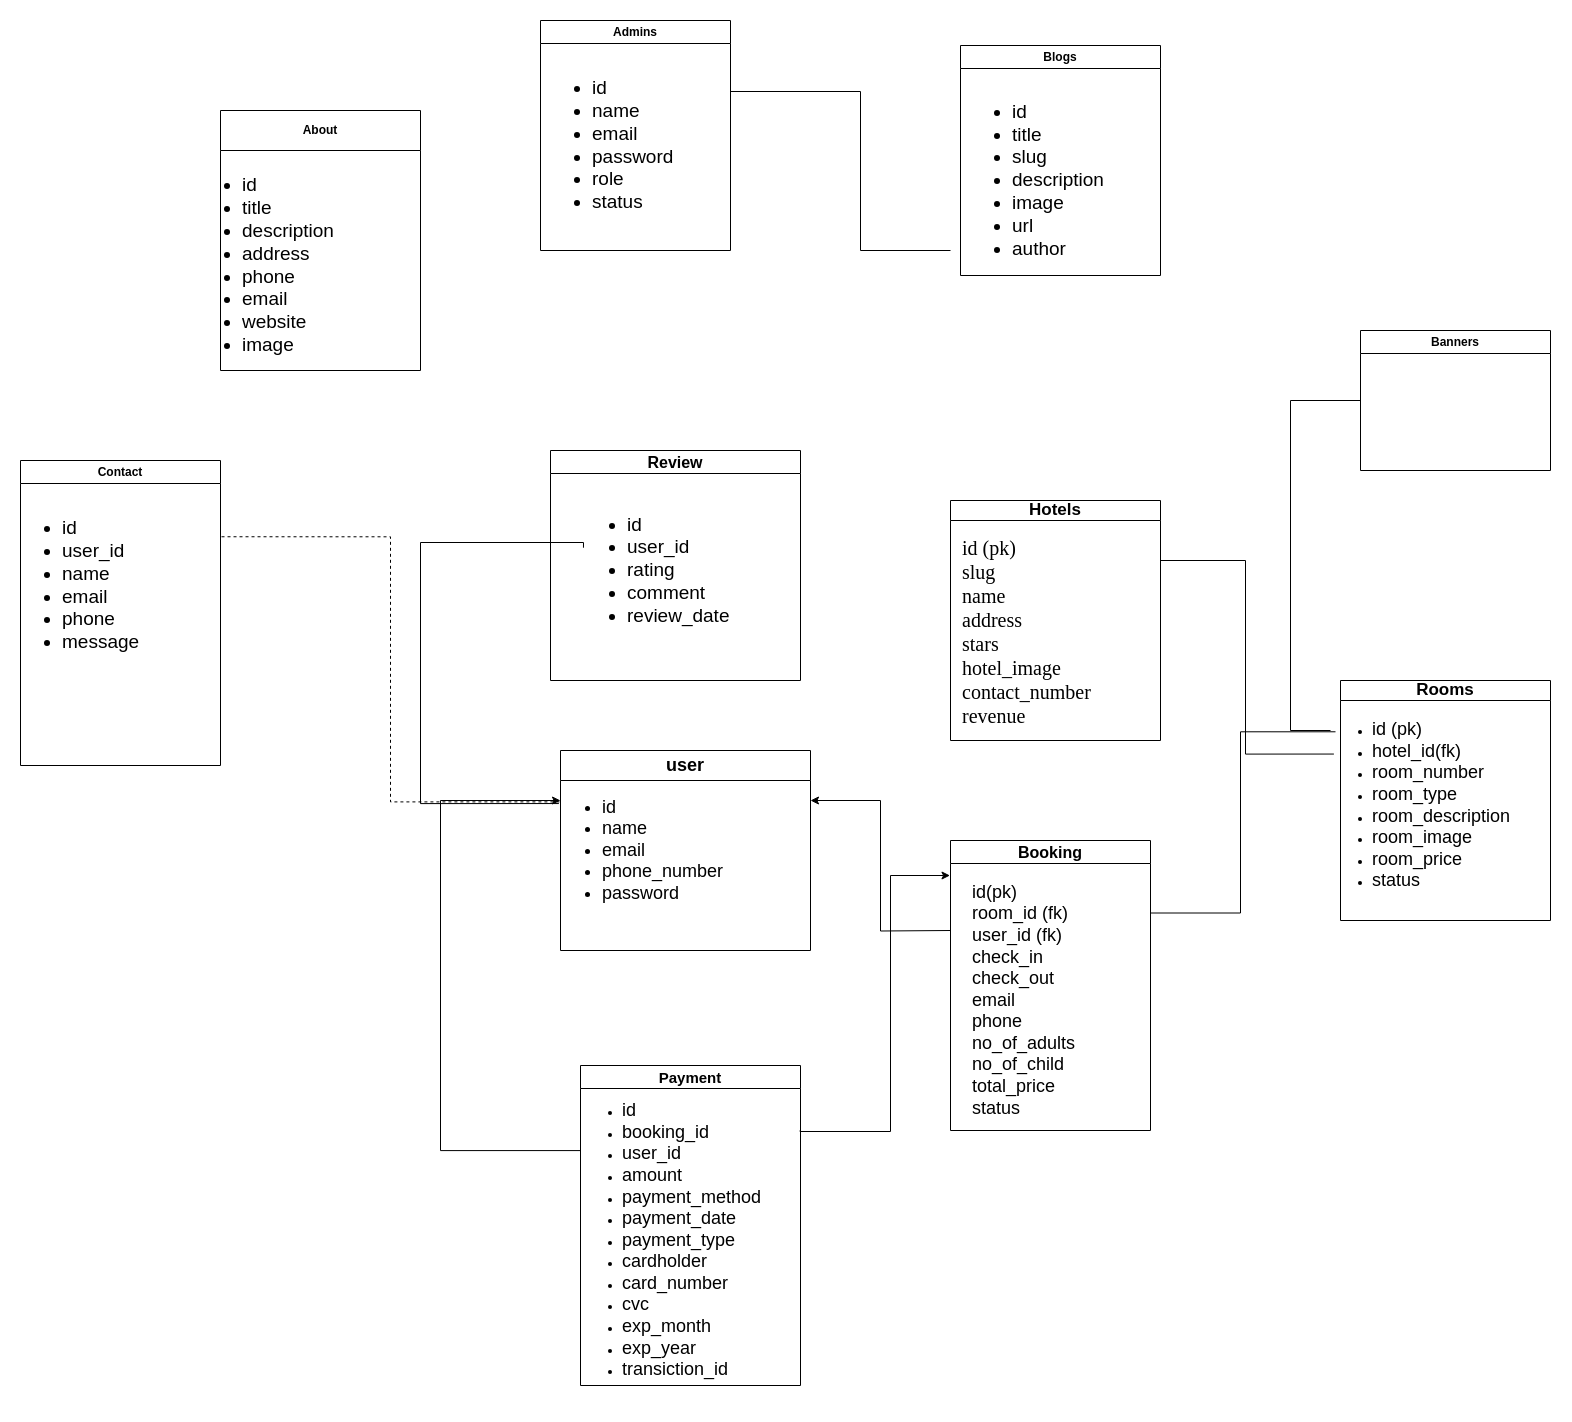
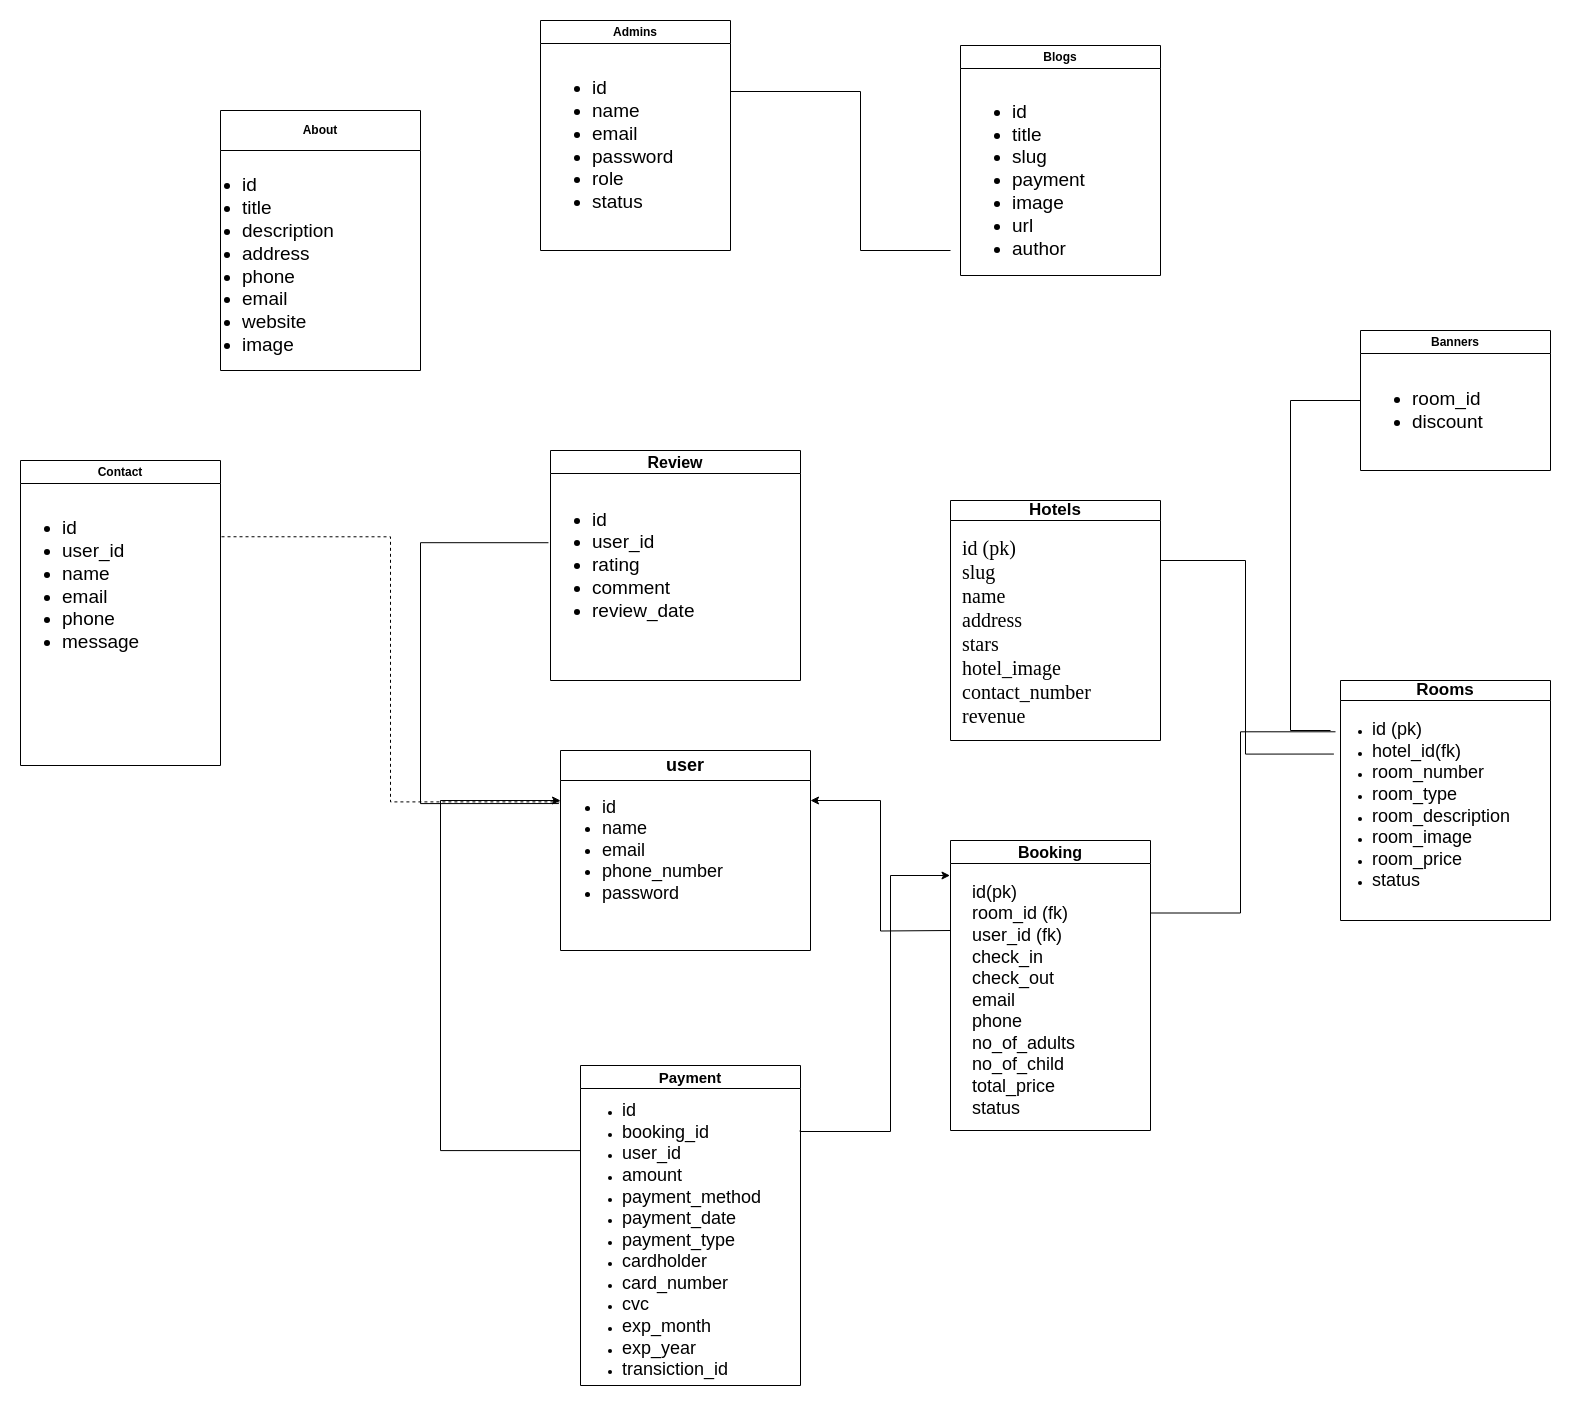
node "id title slug description image url author": label "id title slug description image url author" -> "id title slug payment image url author"
node "room_id discount": added
node "id user_id rating comment review_date": moved (671, 571) -> (636, 566)
